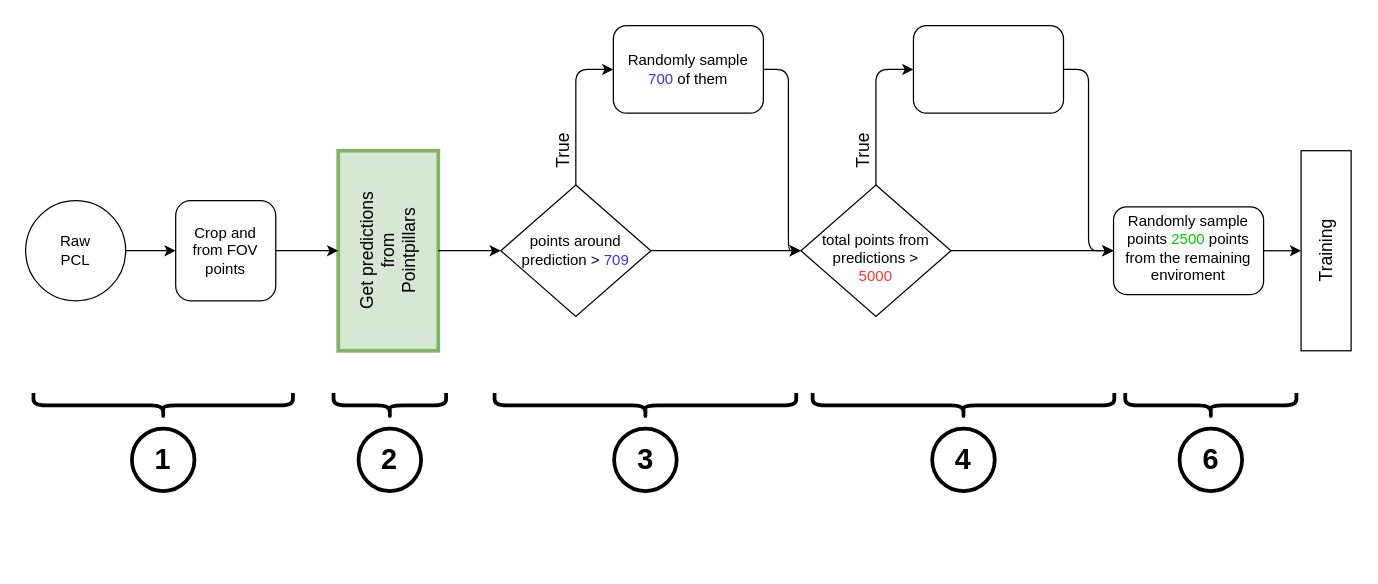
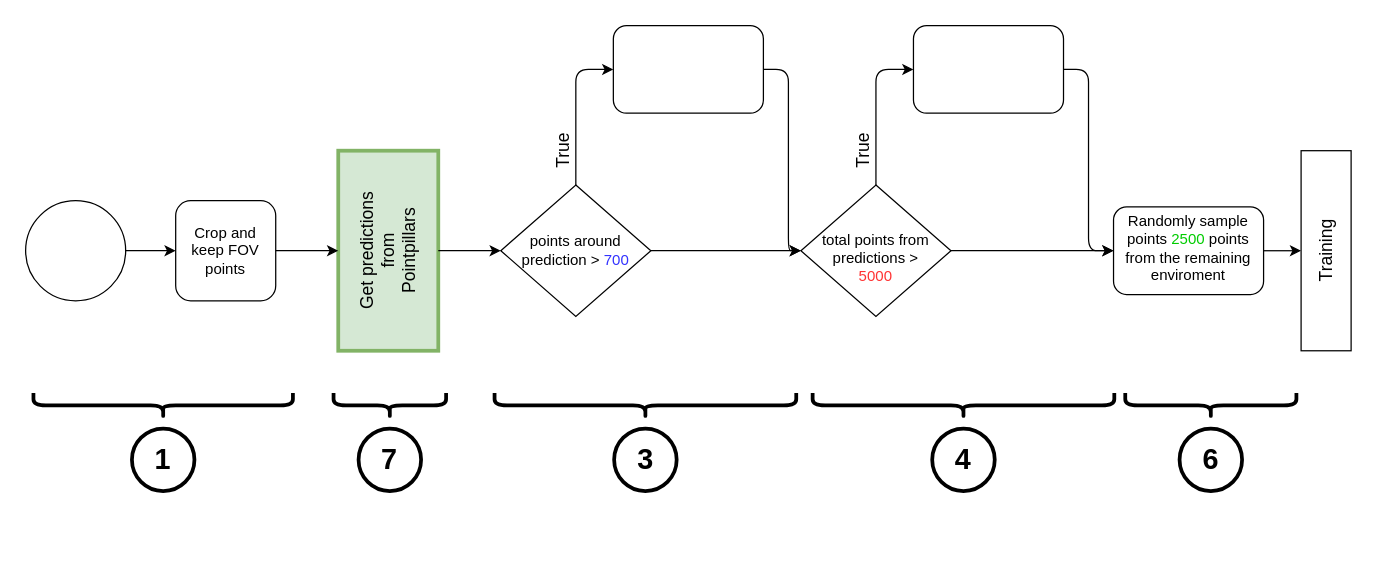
node "Randomly sample 700 of them": removed
node "Raw PCL": removed
node "Crop and from FOV points": label "Crop and from FOV points" -> "Crop and keep FOV points"
node "points around prediction > 709": label "points around prediction > 709" -> "points around prediction > 700"
node "2": label "2" -> "7"
